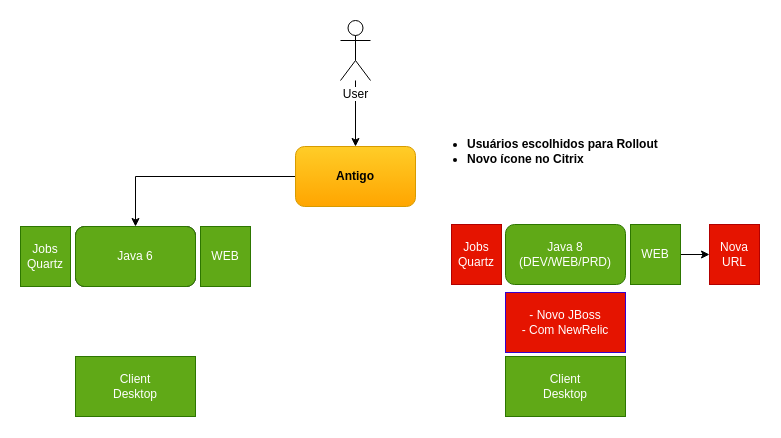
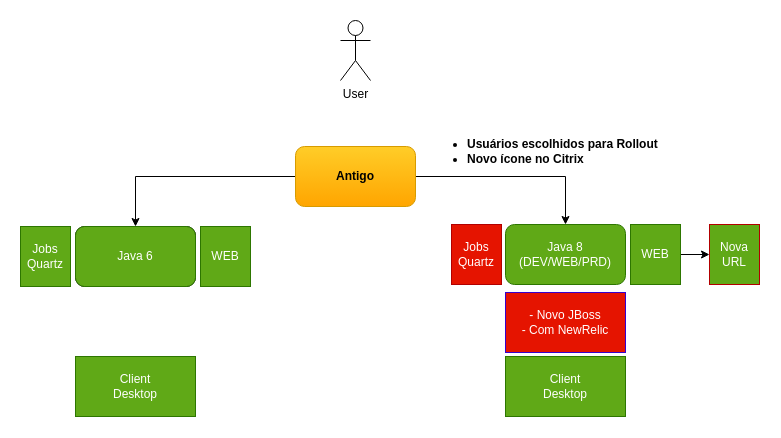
edge "User" -> "Antigo": removed
edge "Antigo" -> "Java 8 (DEV/WEB/PRD)": added
node "Nova URL": fillcolor #e51400 -> #60a917
